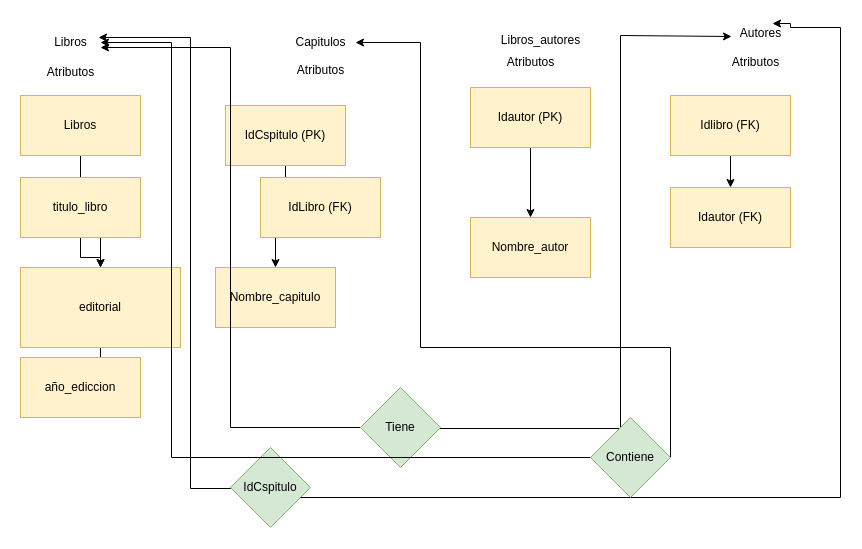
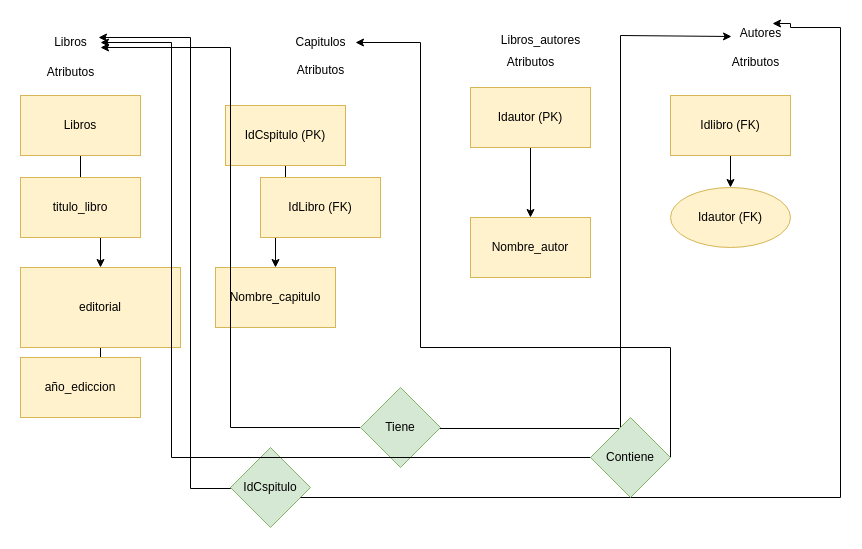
node "Idautor (FK)": shape rectangle -> ellipse
edge "titulo_libro" -> "editorial": removed
